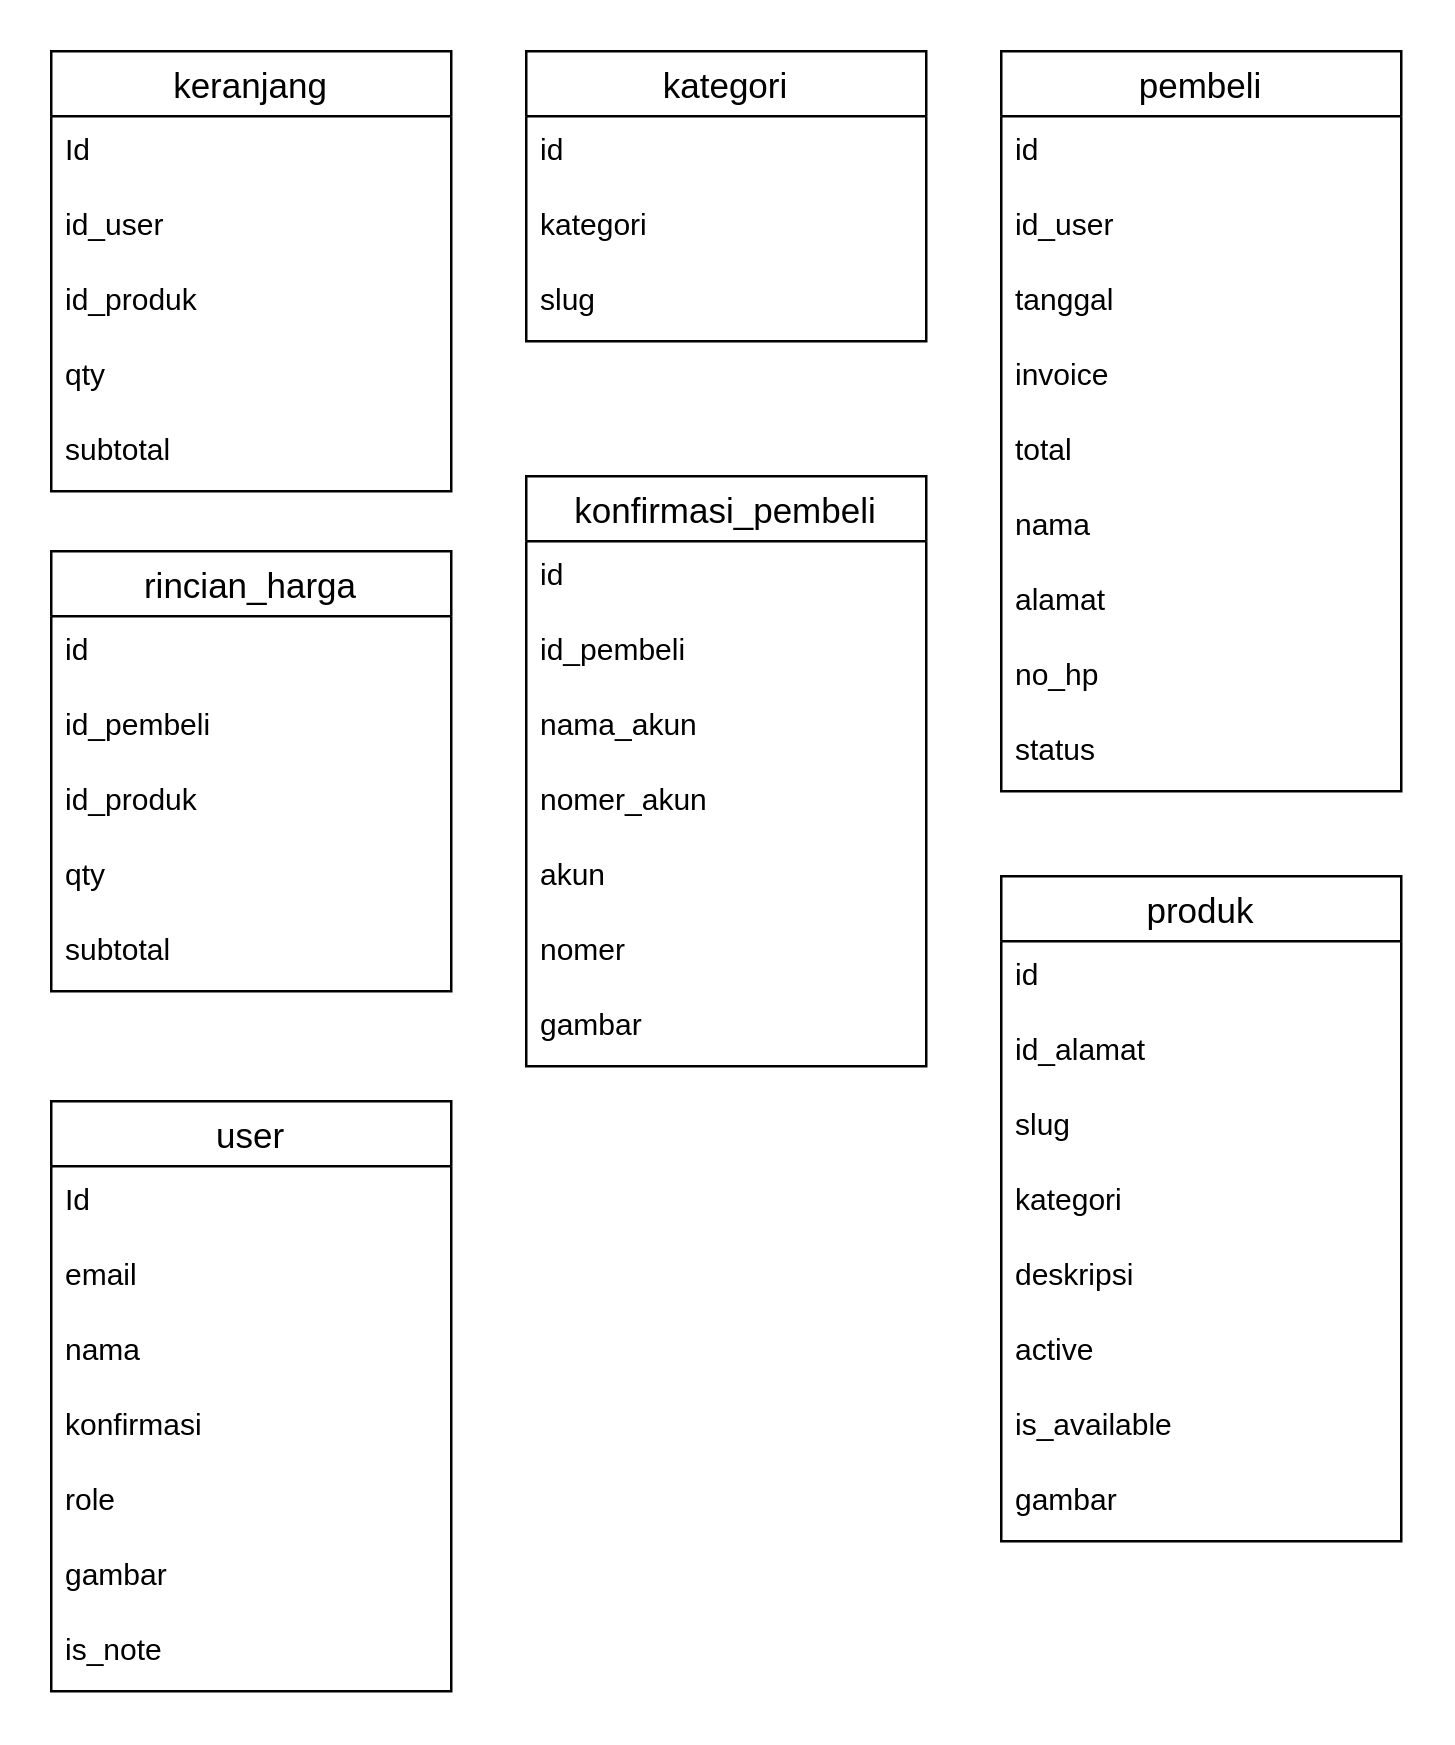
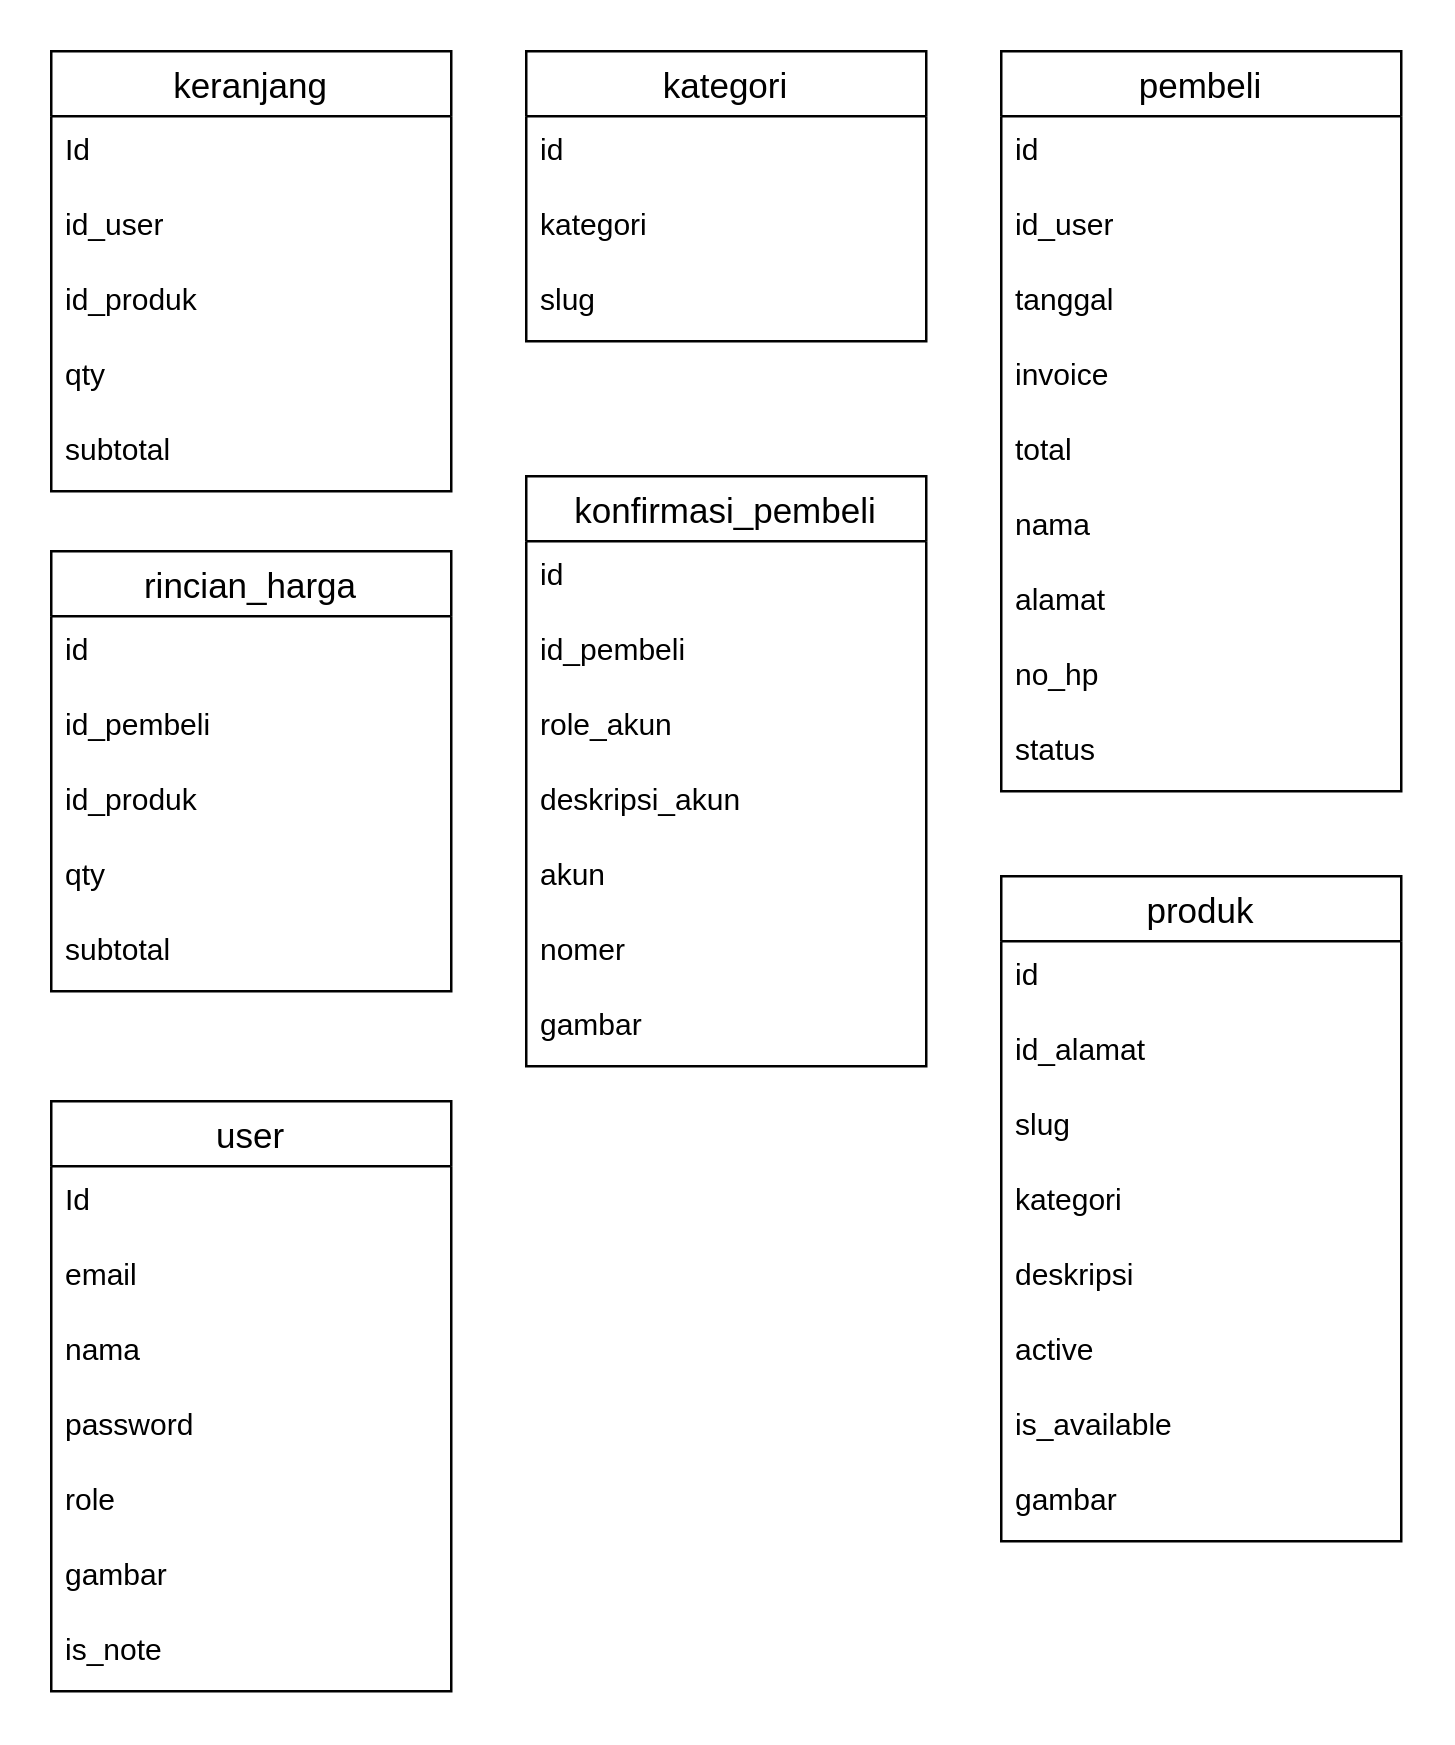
node "nama_akun": label "nama_akun" -> "role_akun"
node "nomer_akun": label "nomer_akun" -> "deskripsi_akun"
node "konfirmasi": label "konfirmasi" -> "password"
